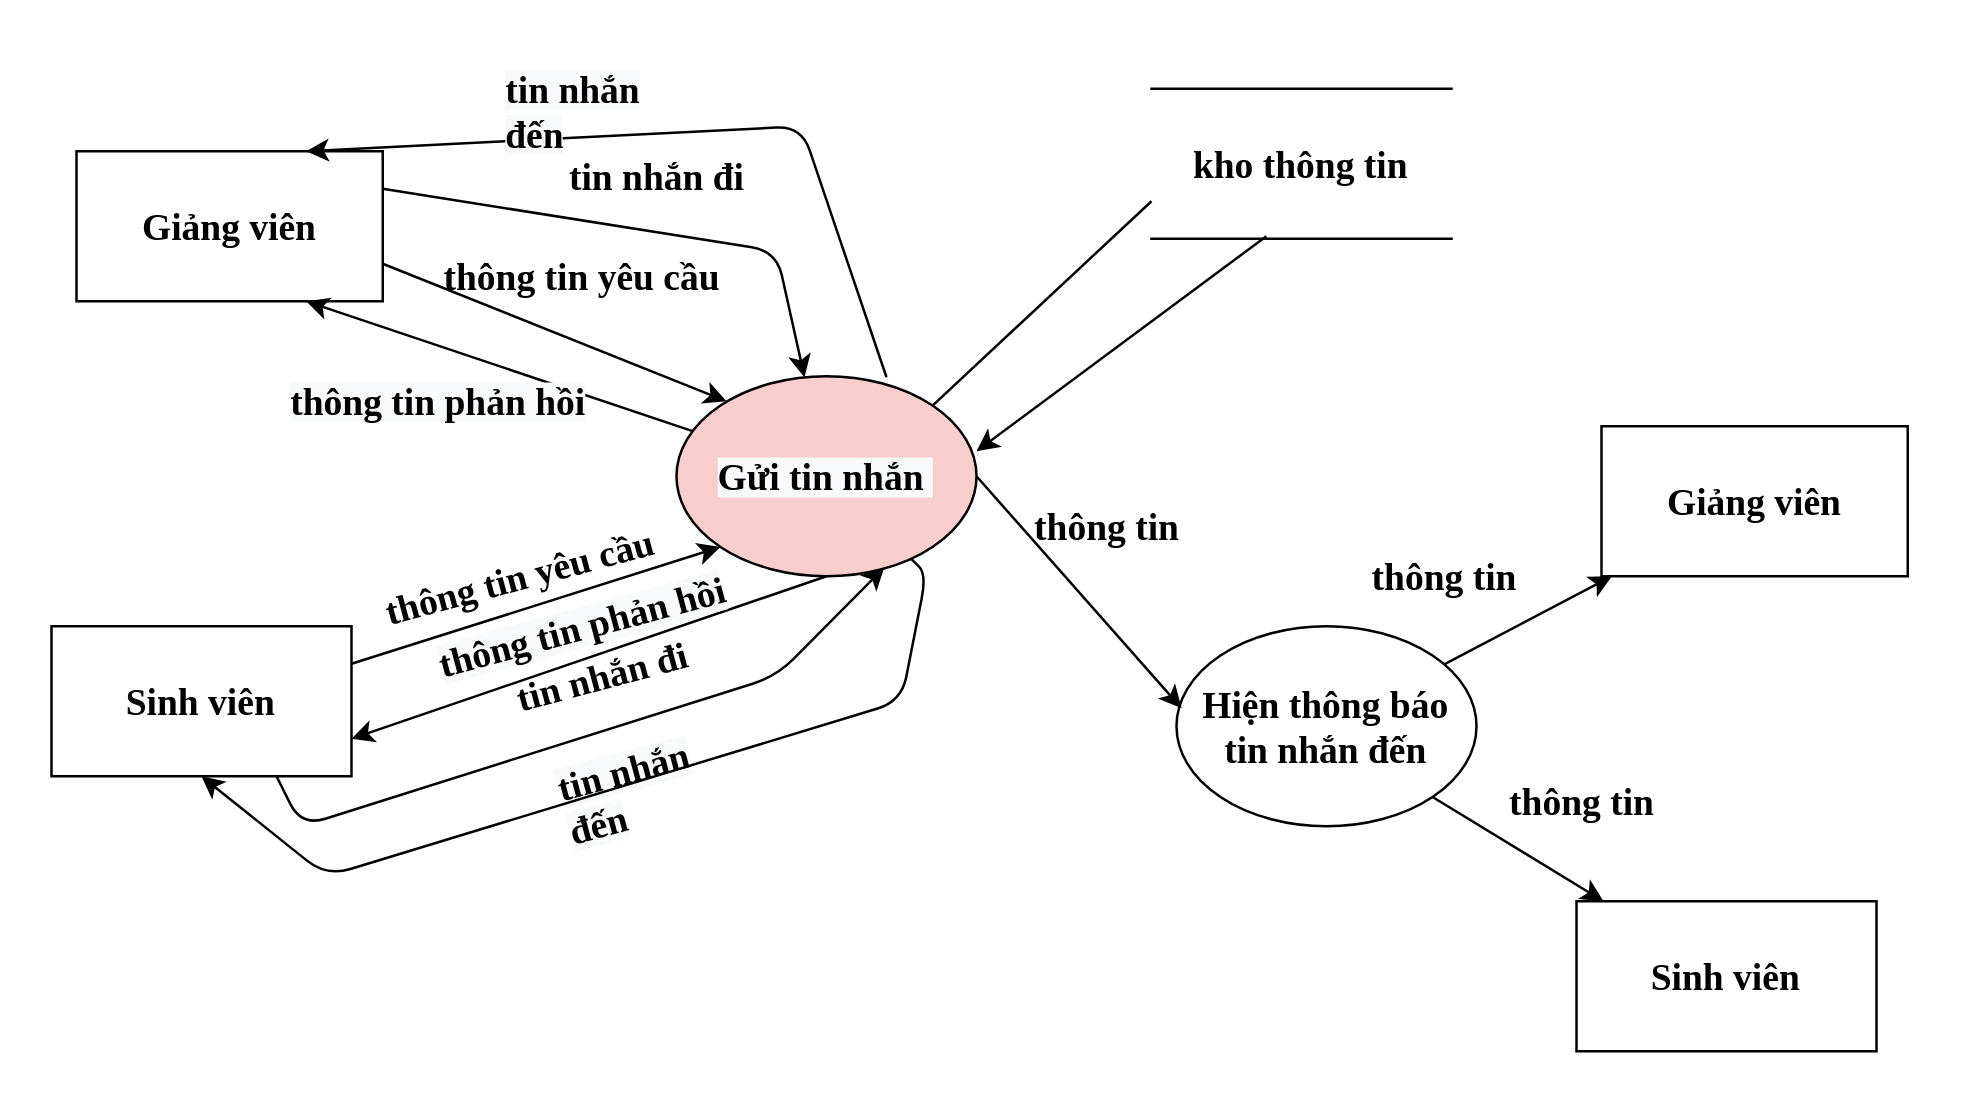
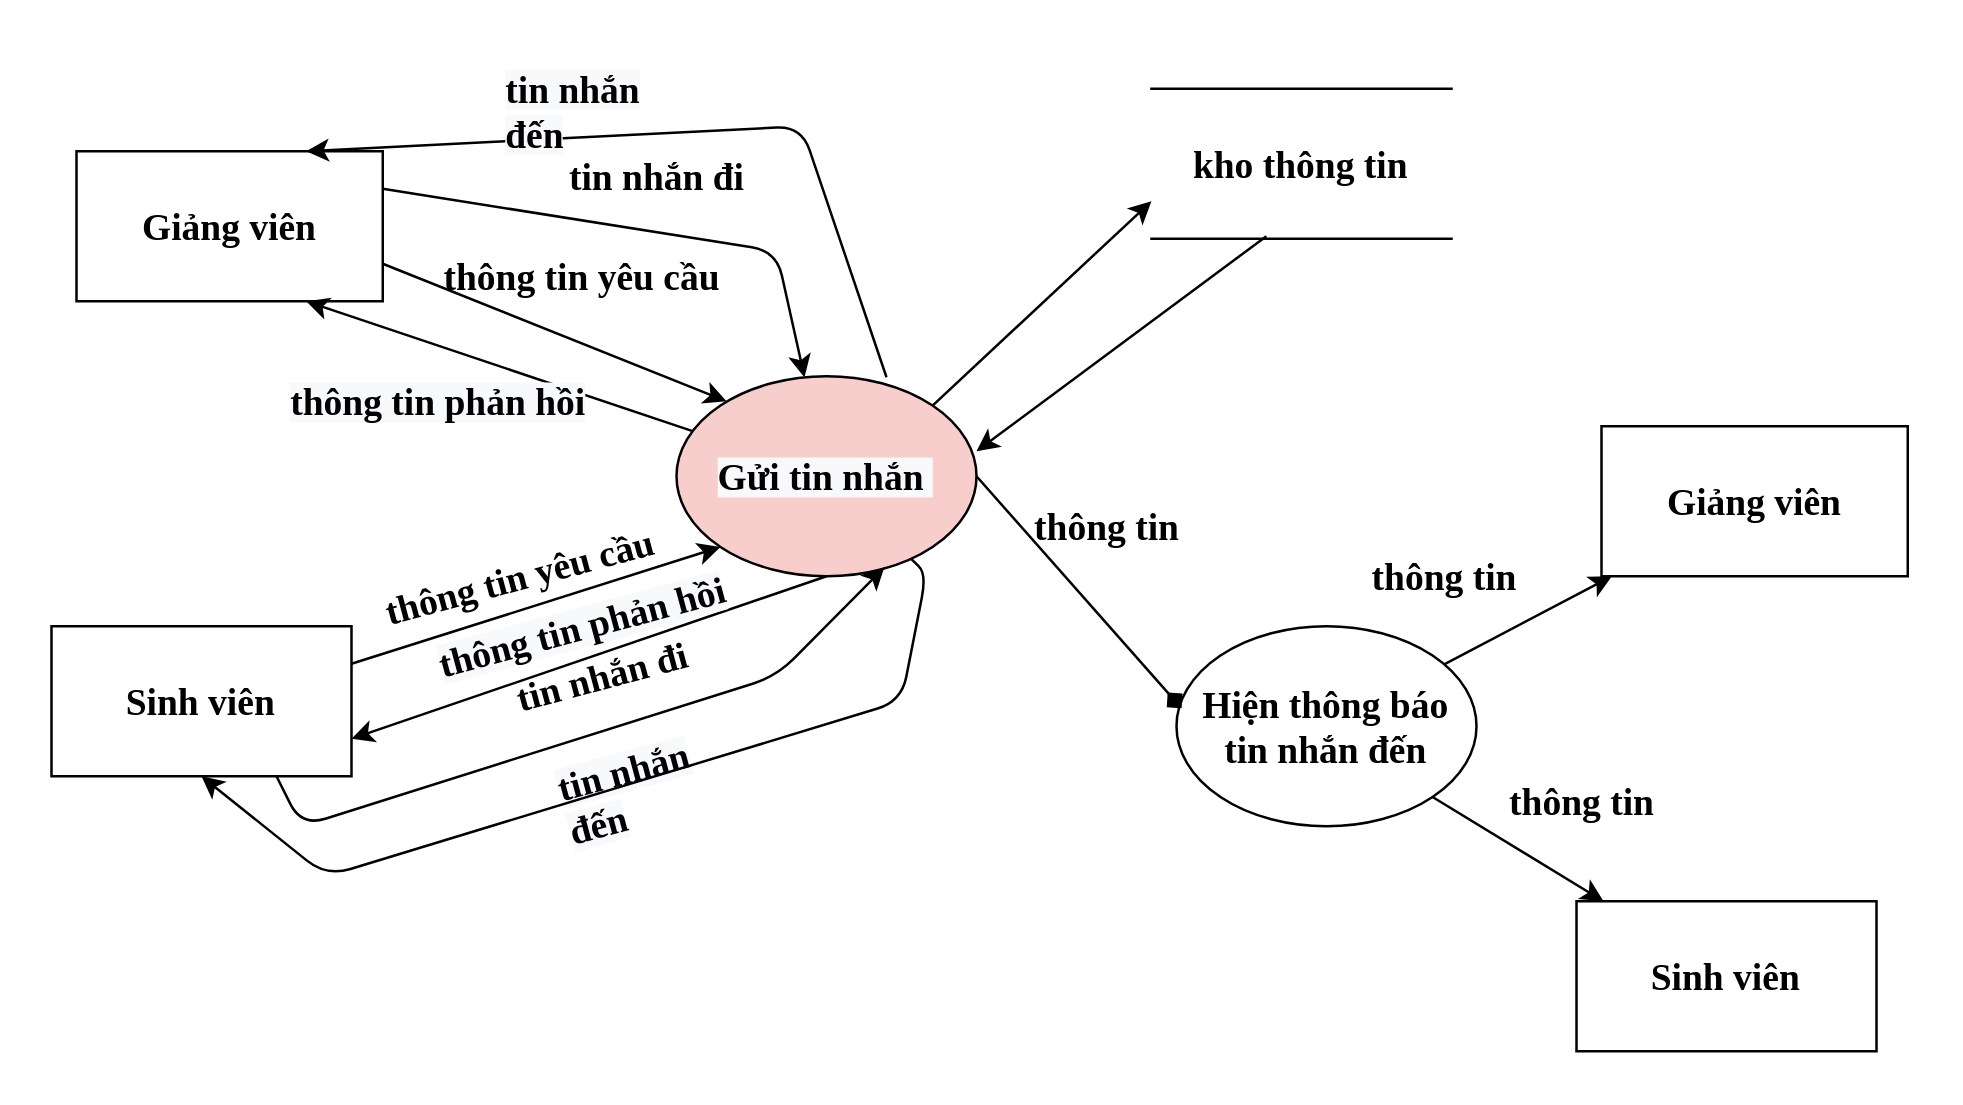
edge "kho thông tin" -- "Gửi tin nhắn": arrowhead none -> classic
edge "Gửi tin nhắn" -> "Hiện thông báo tin nhắn đến": arrowhead classic -> diamond
